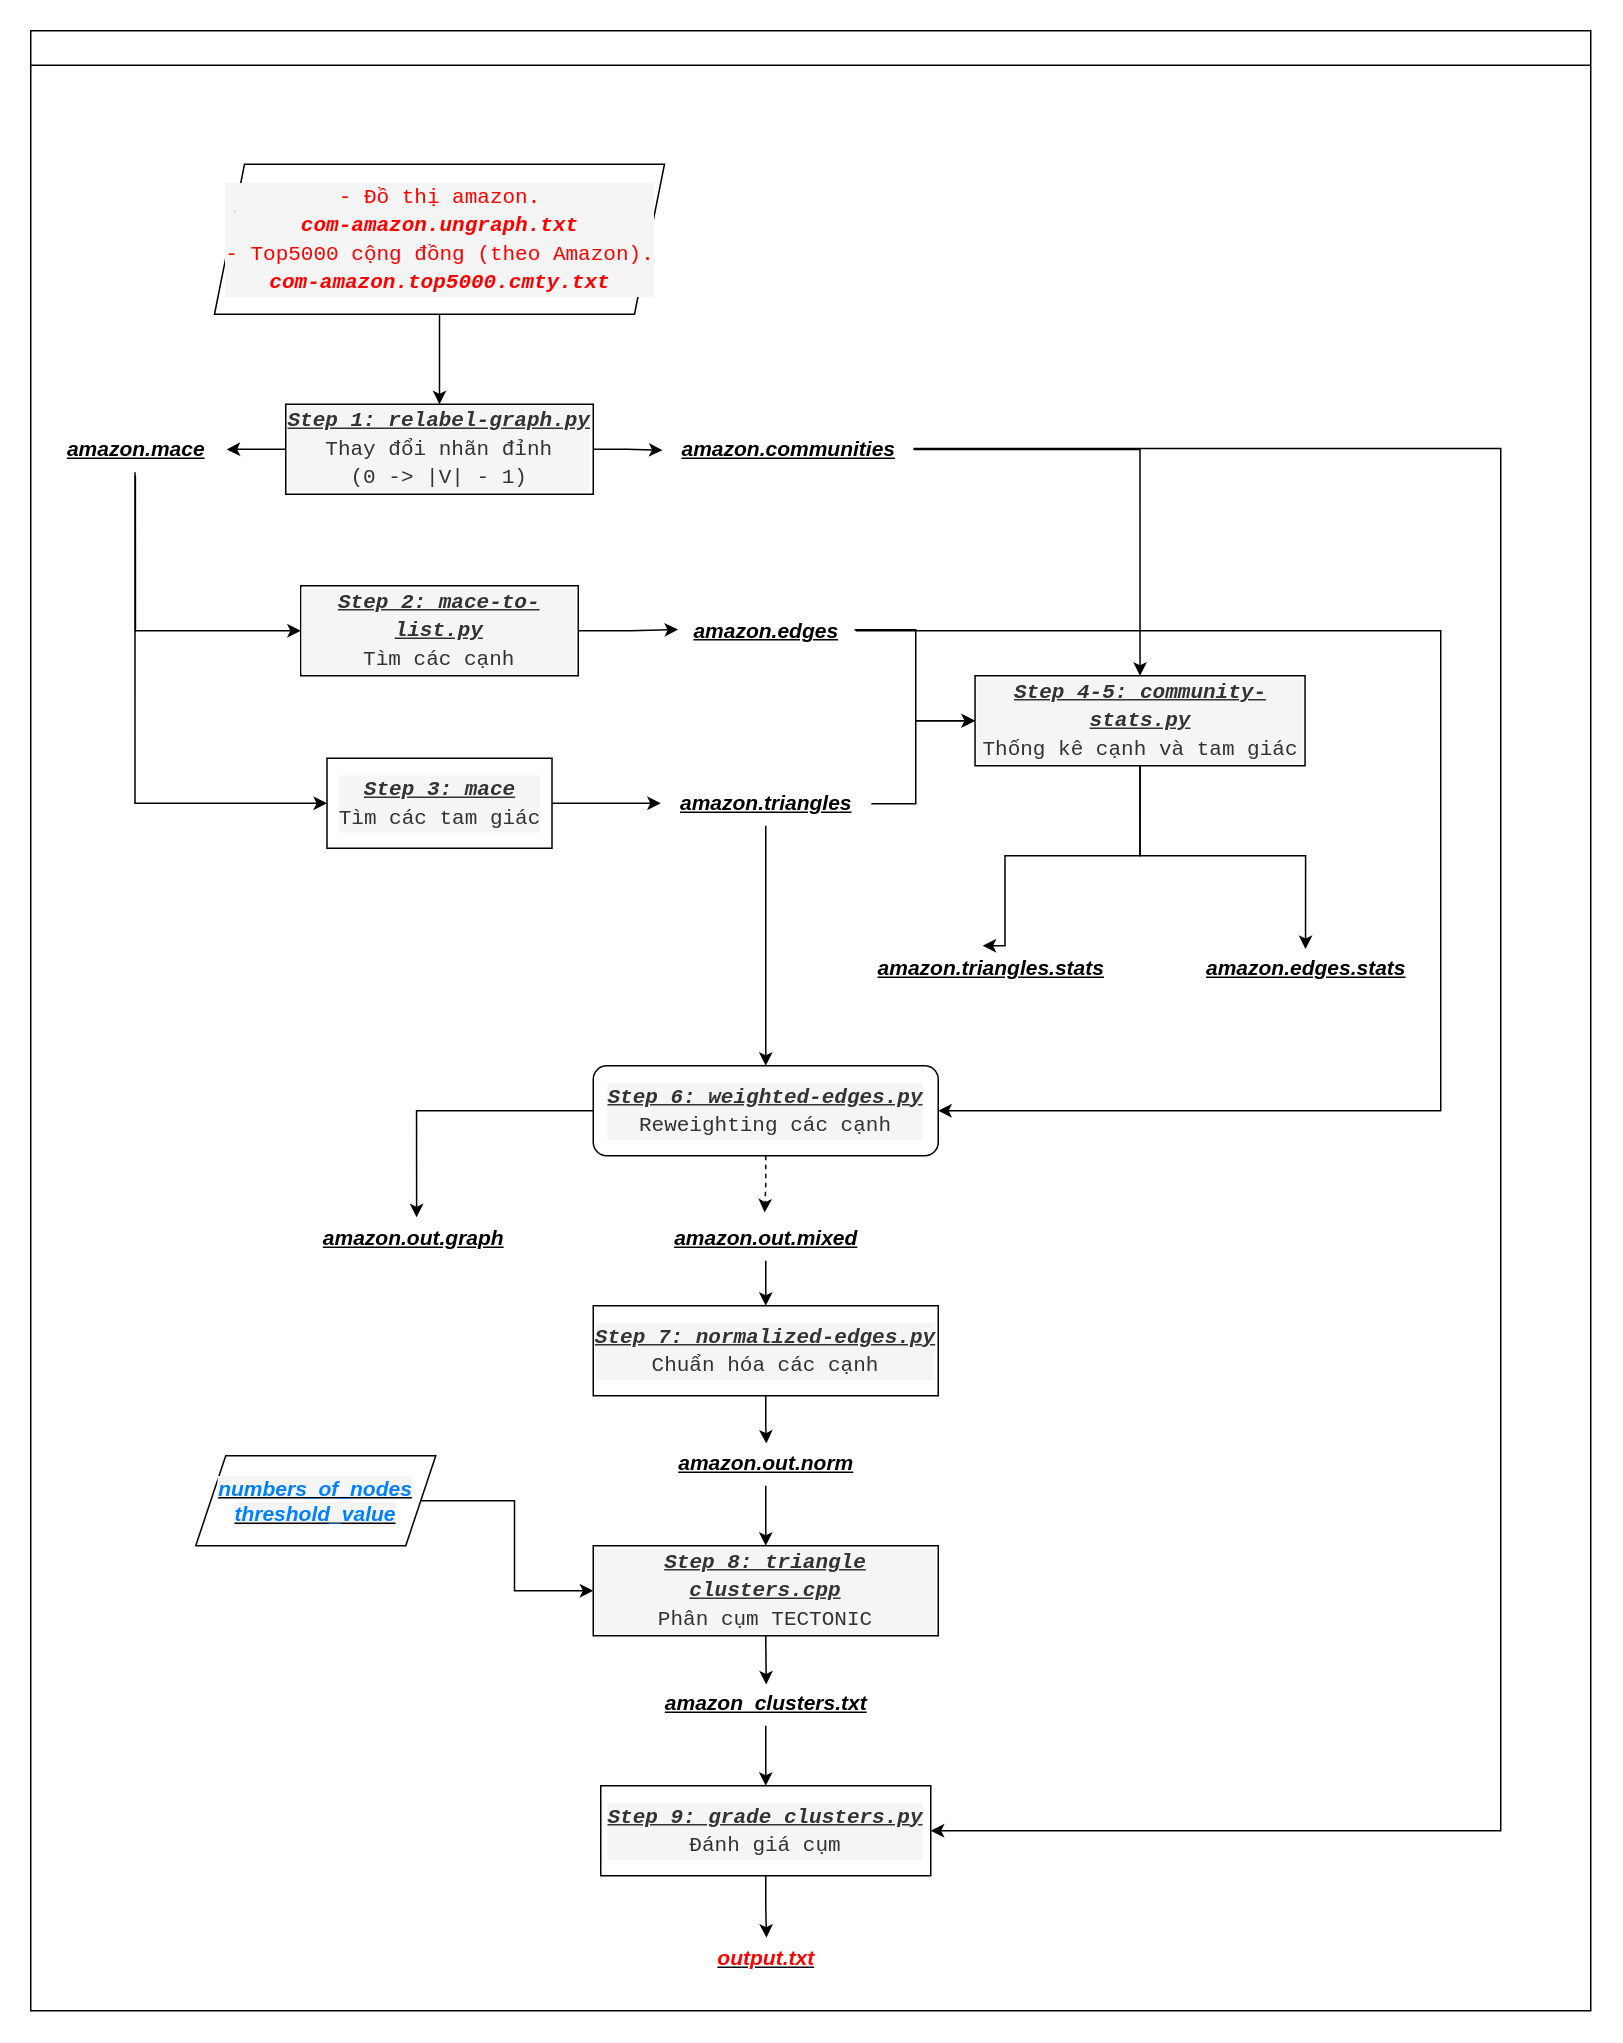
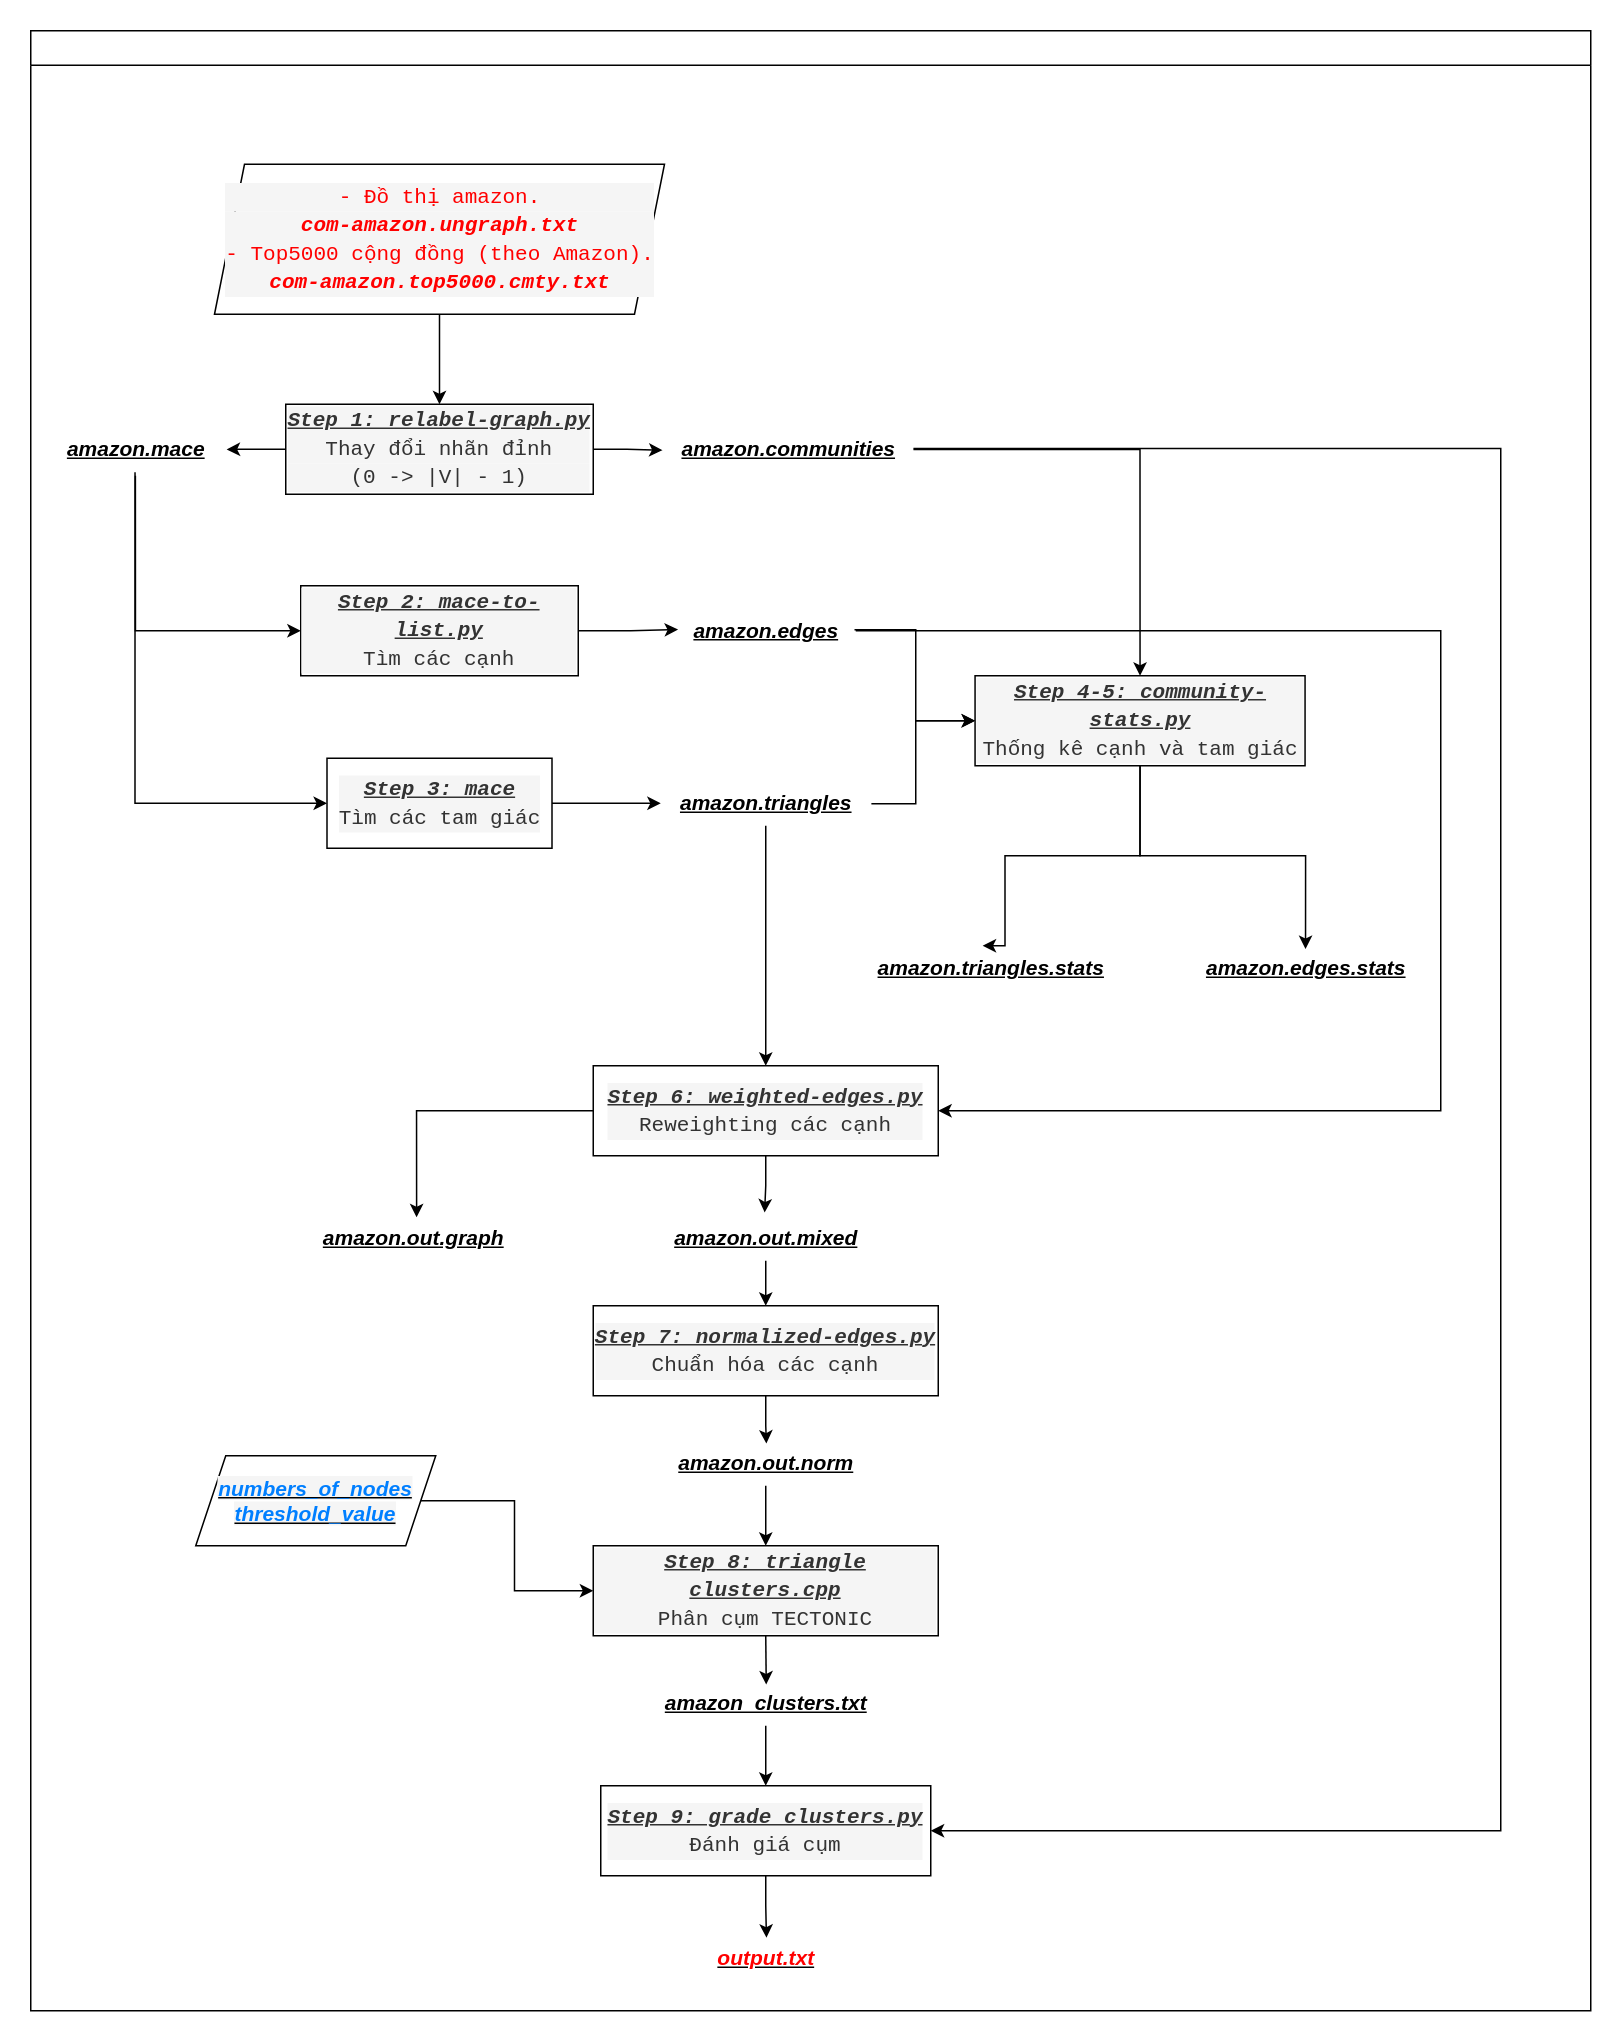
node "Step 6: weighted-edges.py Reweighting các cạnh": shape rounded rectangle -> rectangle
edge "Step 6: weighted-edges.py Reweighting các cạnh" -> "amazon.out.mixed": style dashed -> solid
